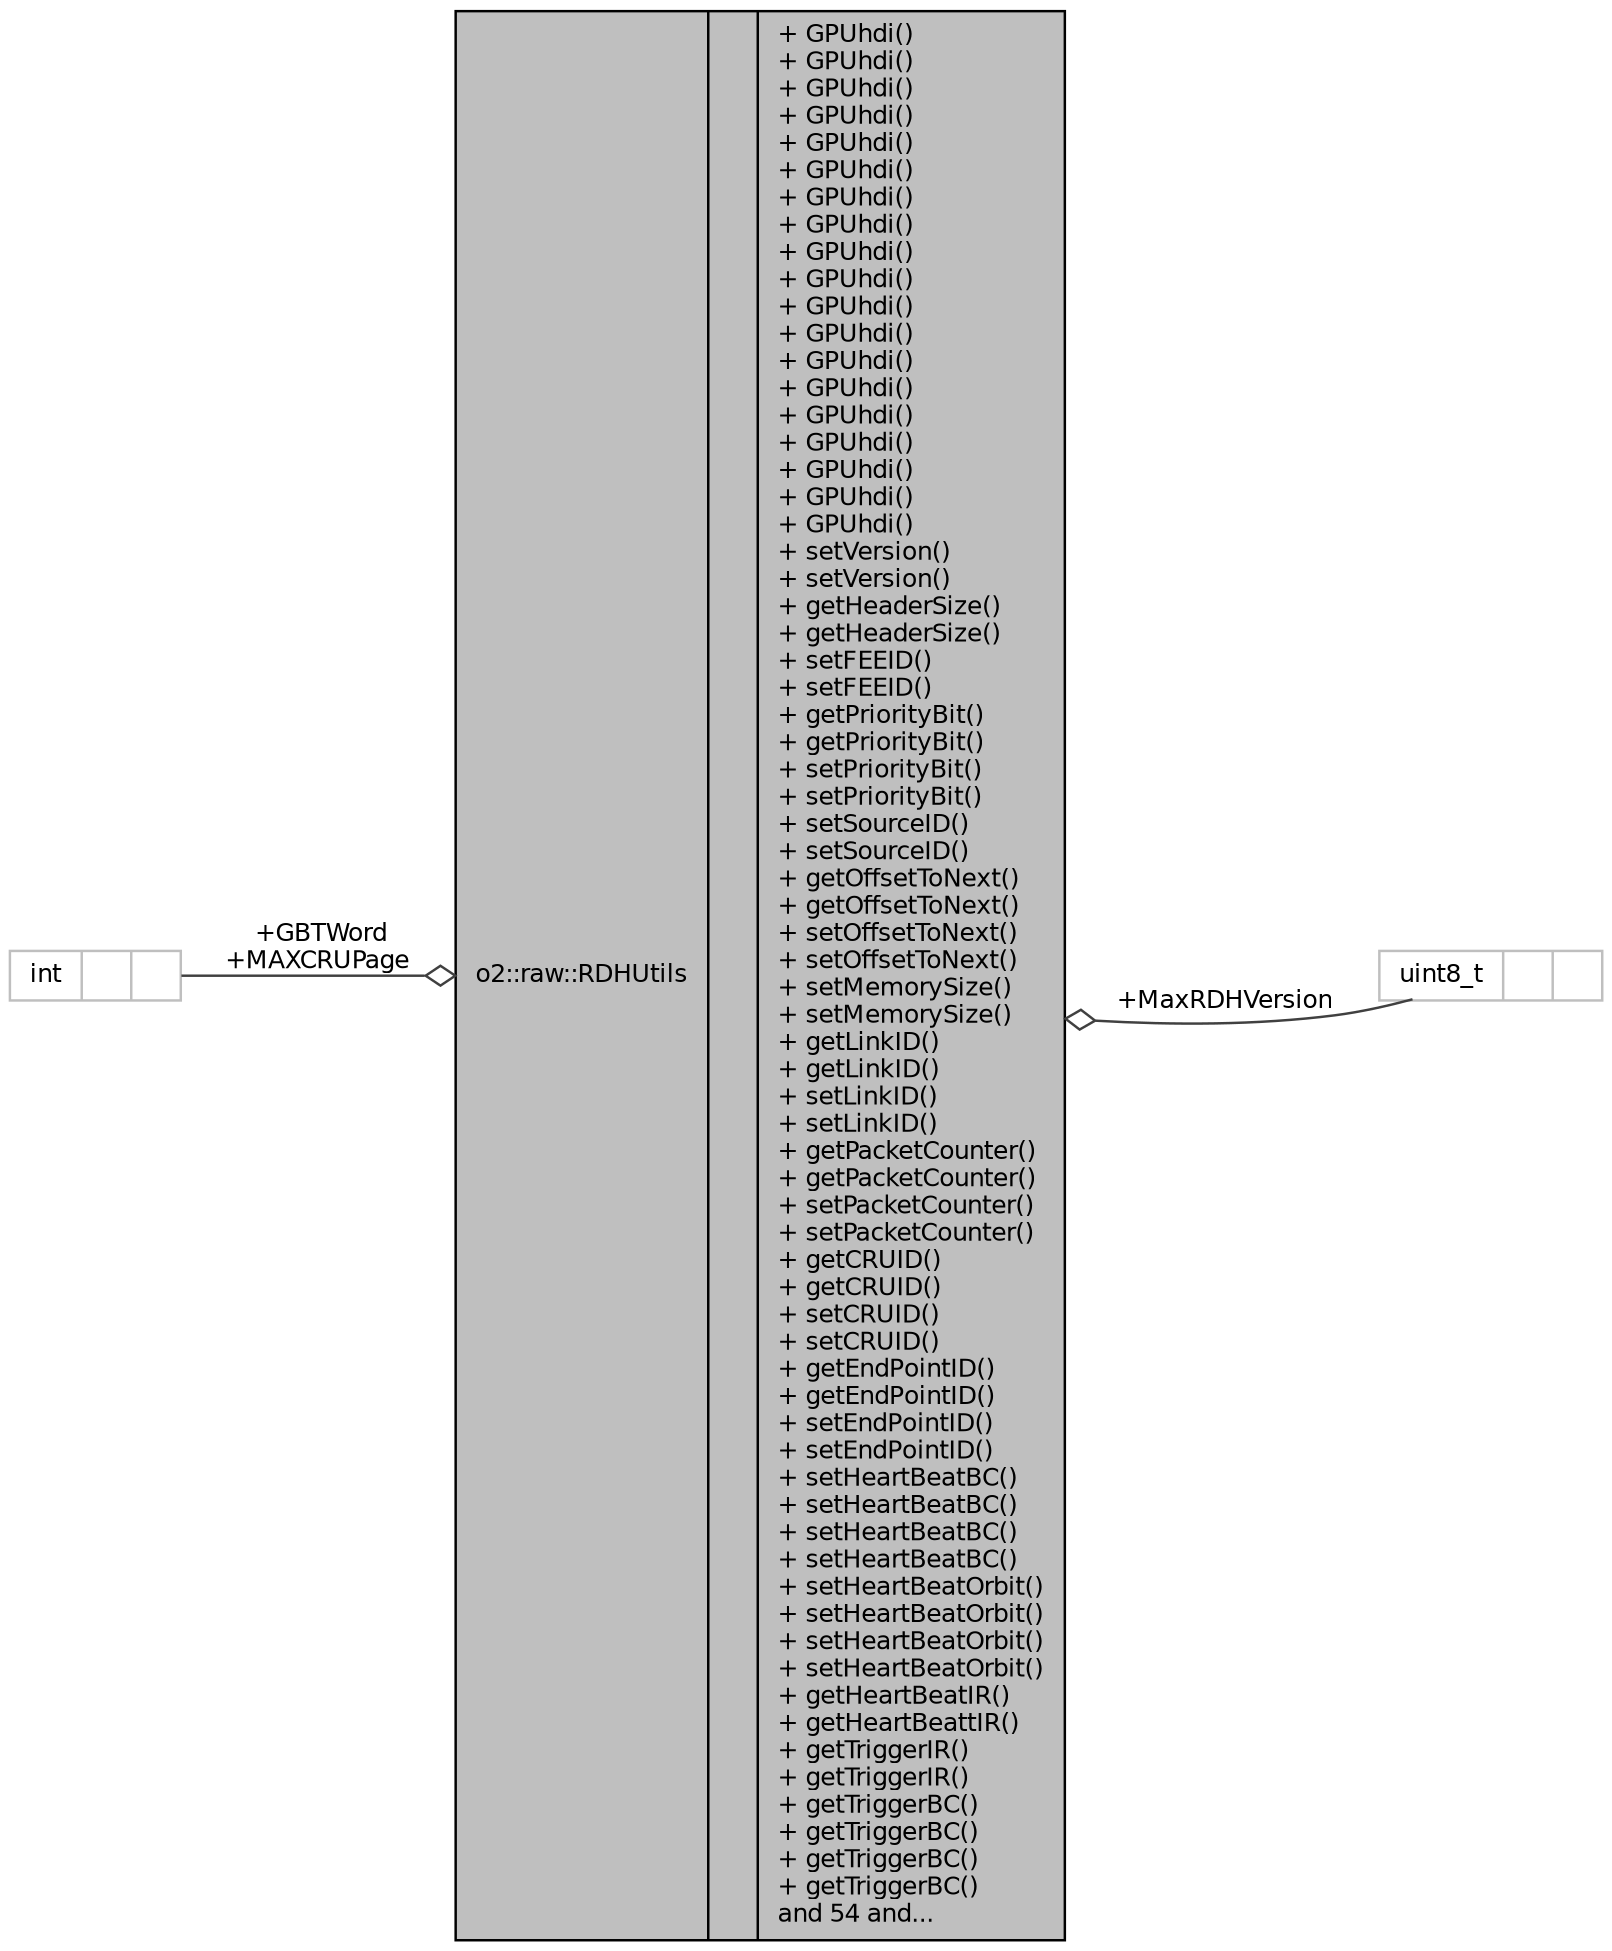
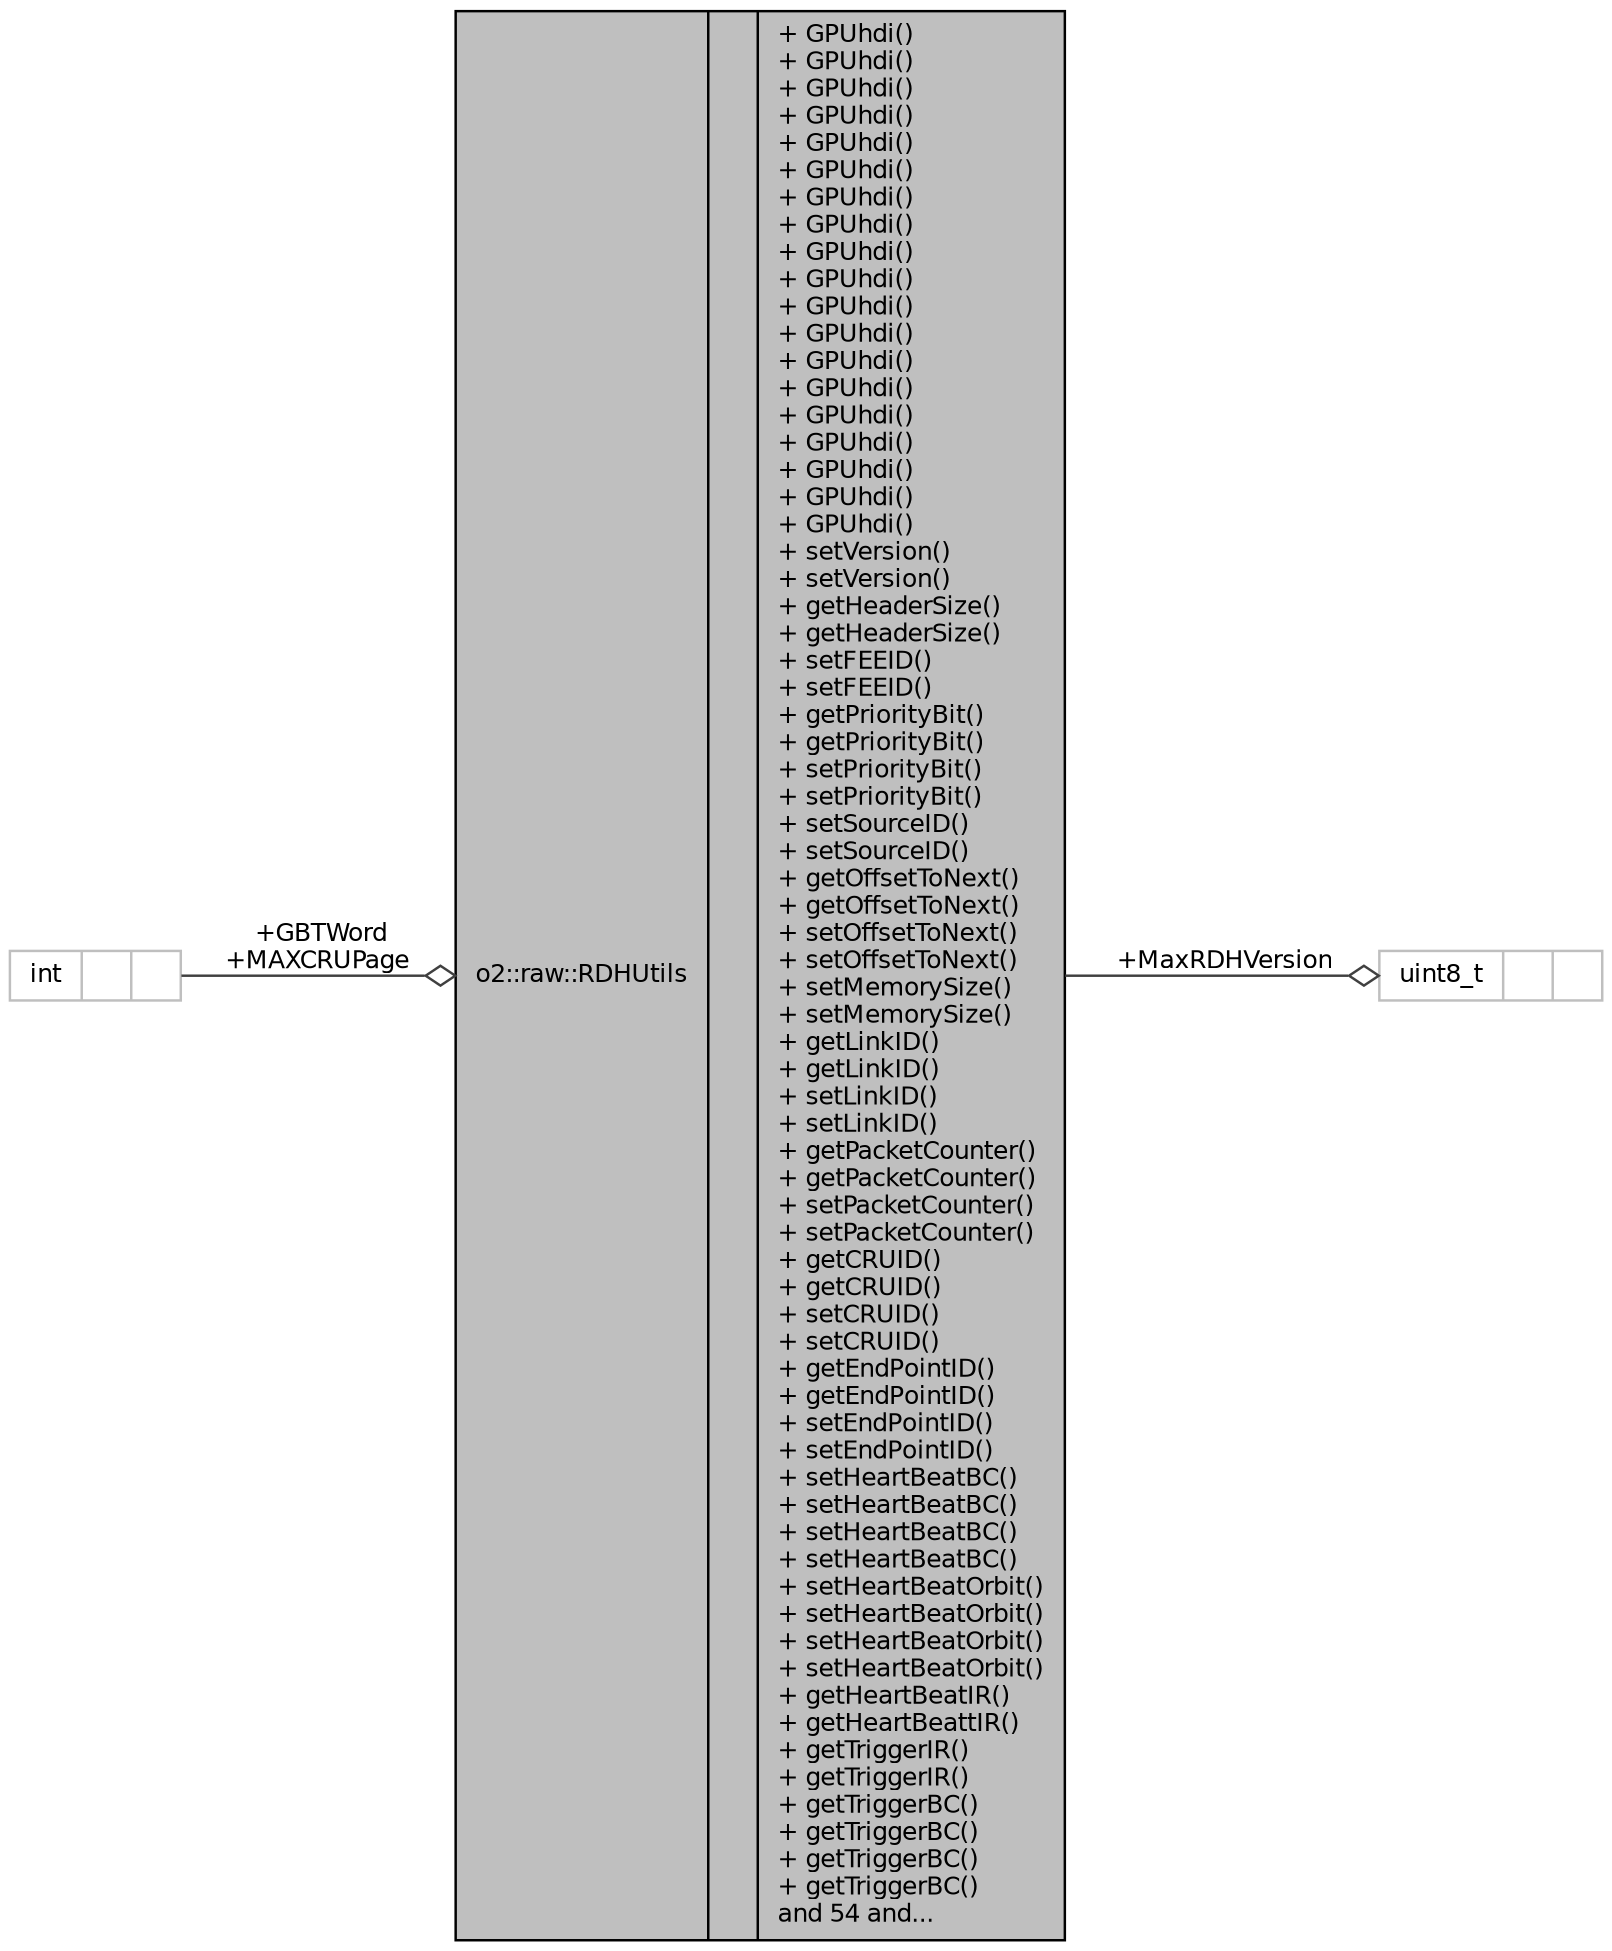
edge "uint8_t" -> "o2::raw::RDHUtils": reversed
